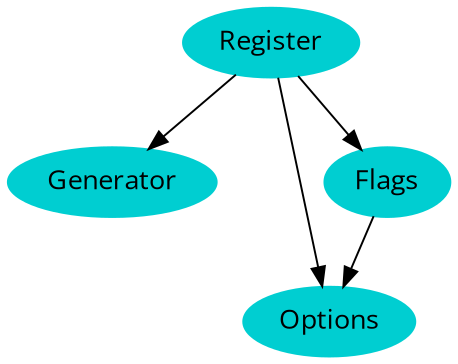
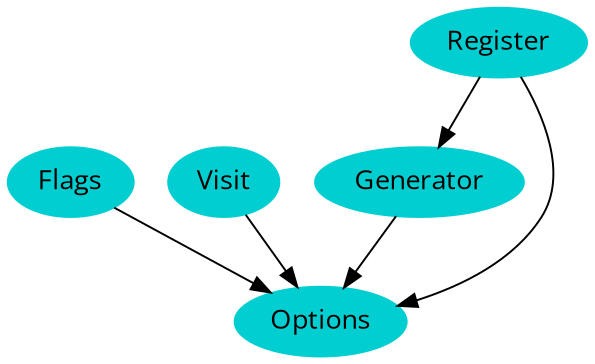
edge "Register" -> "Flags": removed
node "Visit": added
edge "Generator" -> "Options": added
